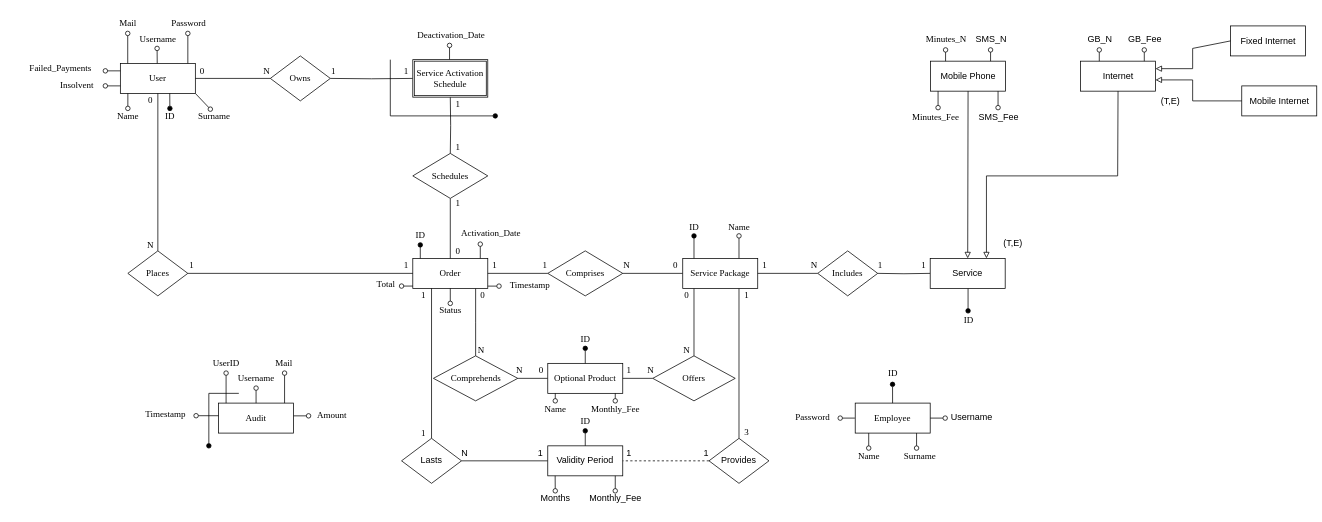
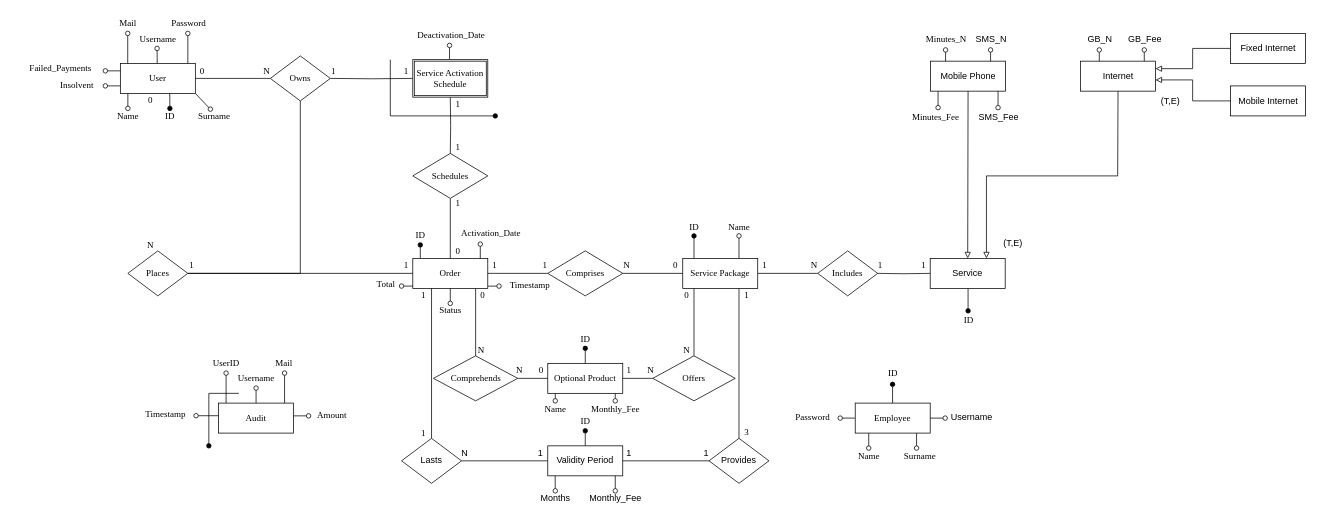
node "Fixed Internet": moved (1268, 41) -> (1268, 48)
node "Mobile Internet": moved (1280, 101) -> (1268, 101)
edge "User" -- "Places": now "Owns" -- "Places"
edge "Validity Period" -- "Provides": style dashed -> solid
